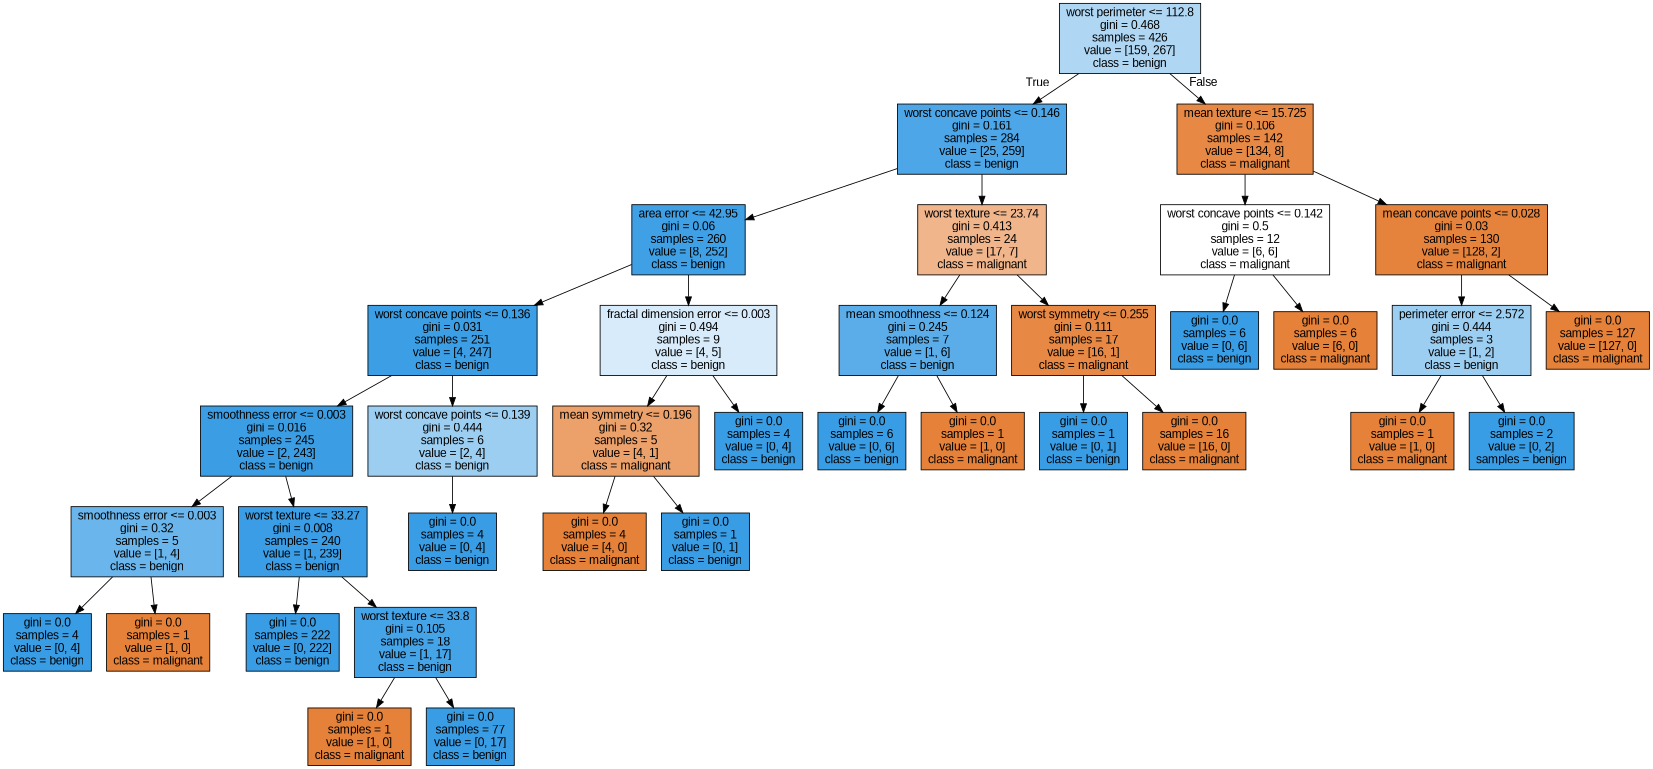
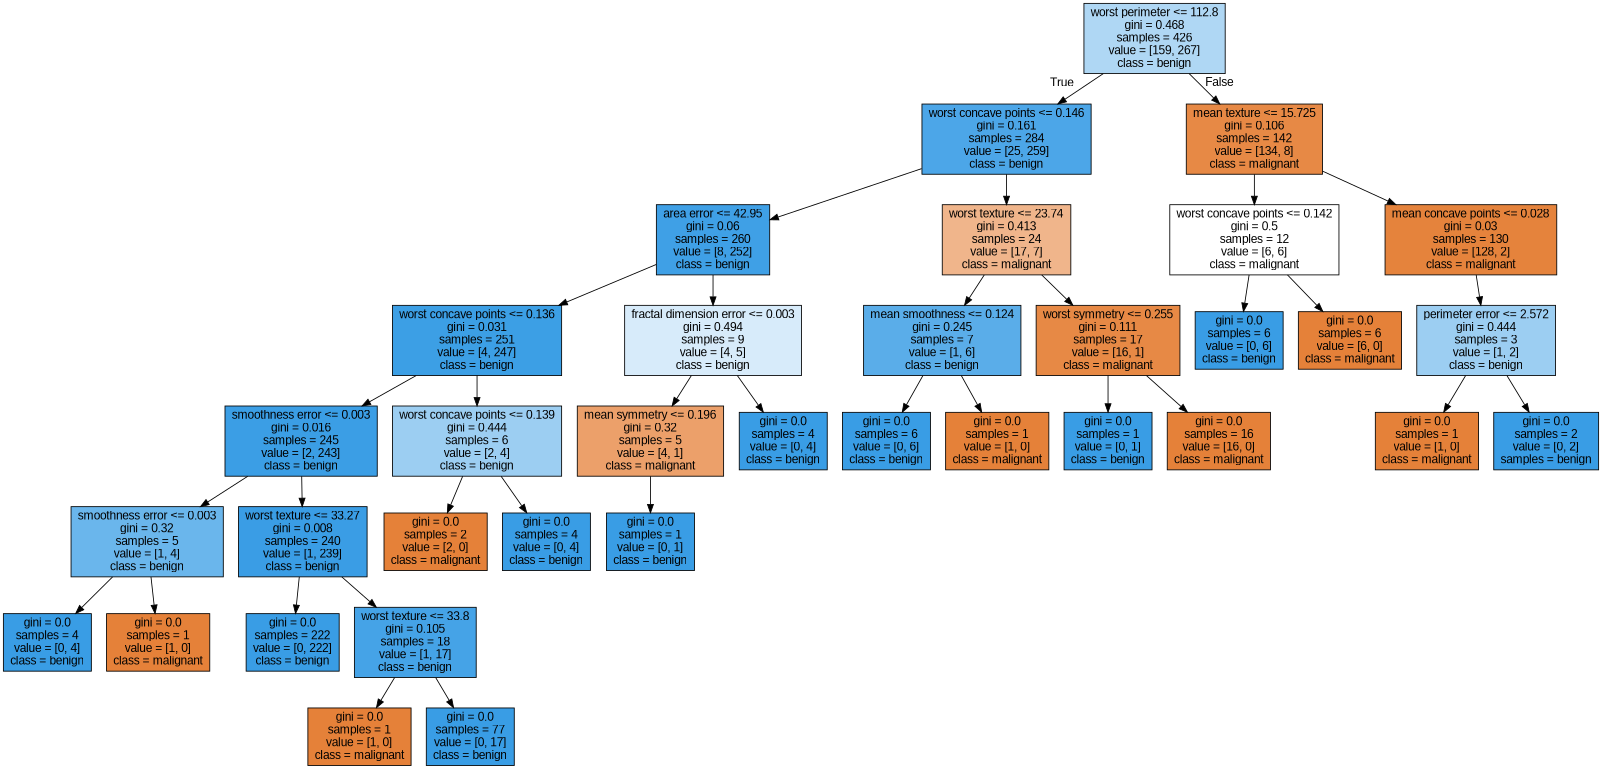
node "gini = 0.0 samples = 127 value = [127, 0] class = malignant": removed
node "gini = 0.0 samples = 2 value = [2, 0] class = malignant": added
node "gini = 0.0 samples = 4 value = [4, 0] class = malignant": removed
